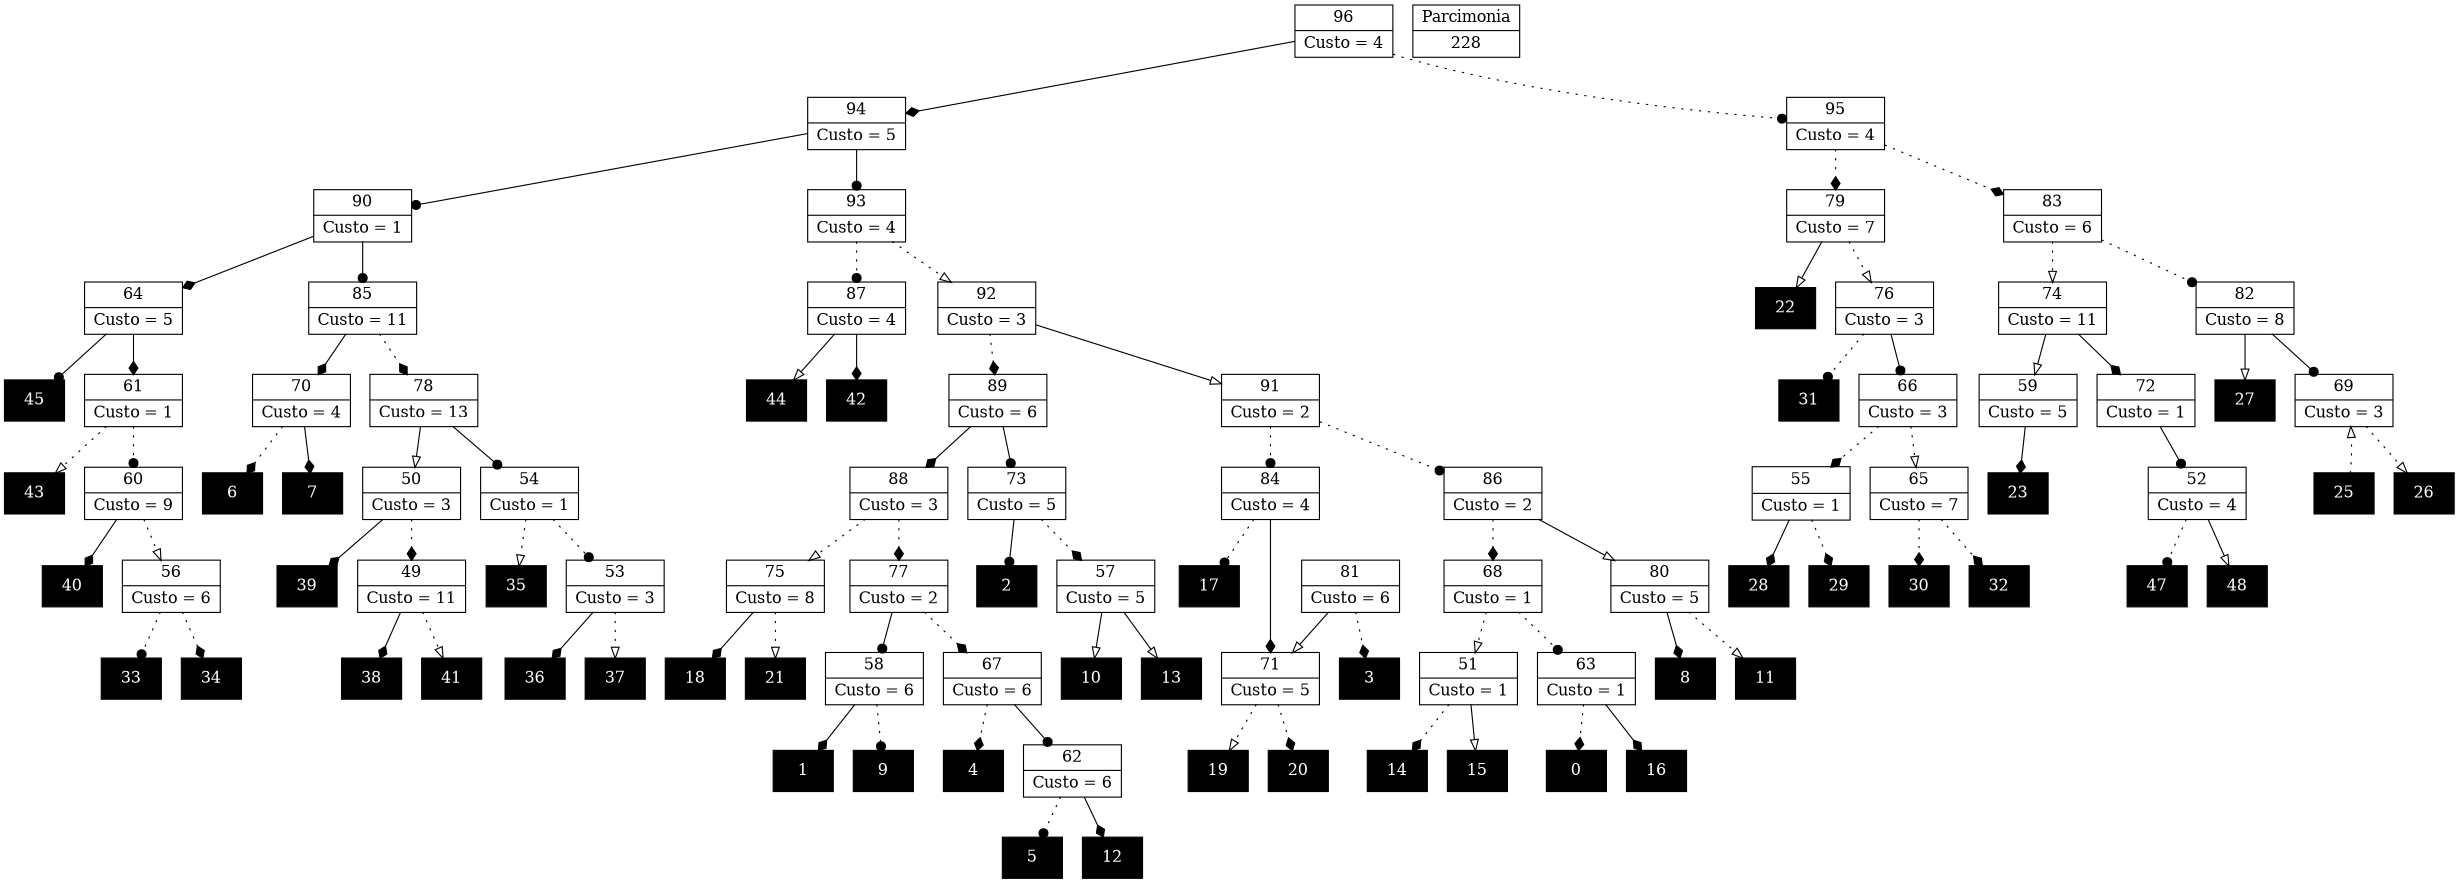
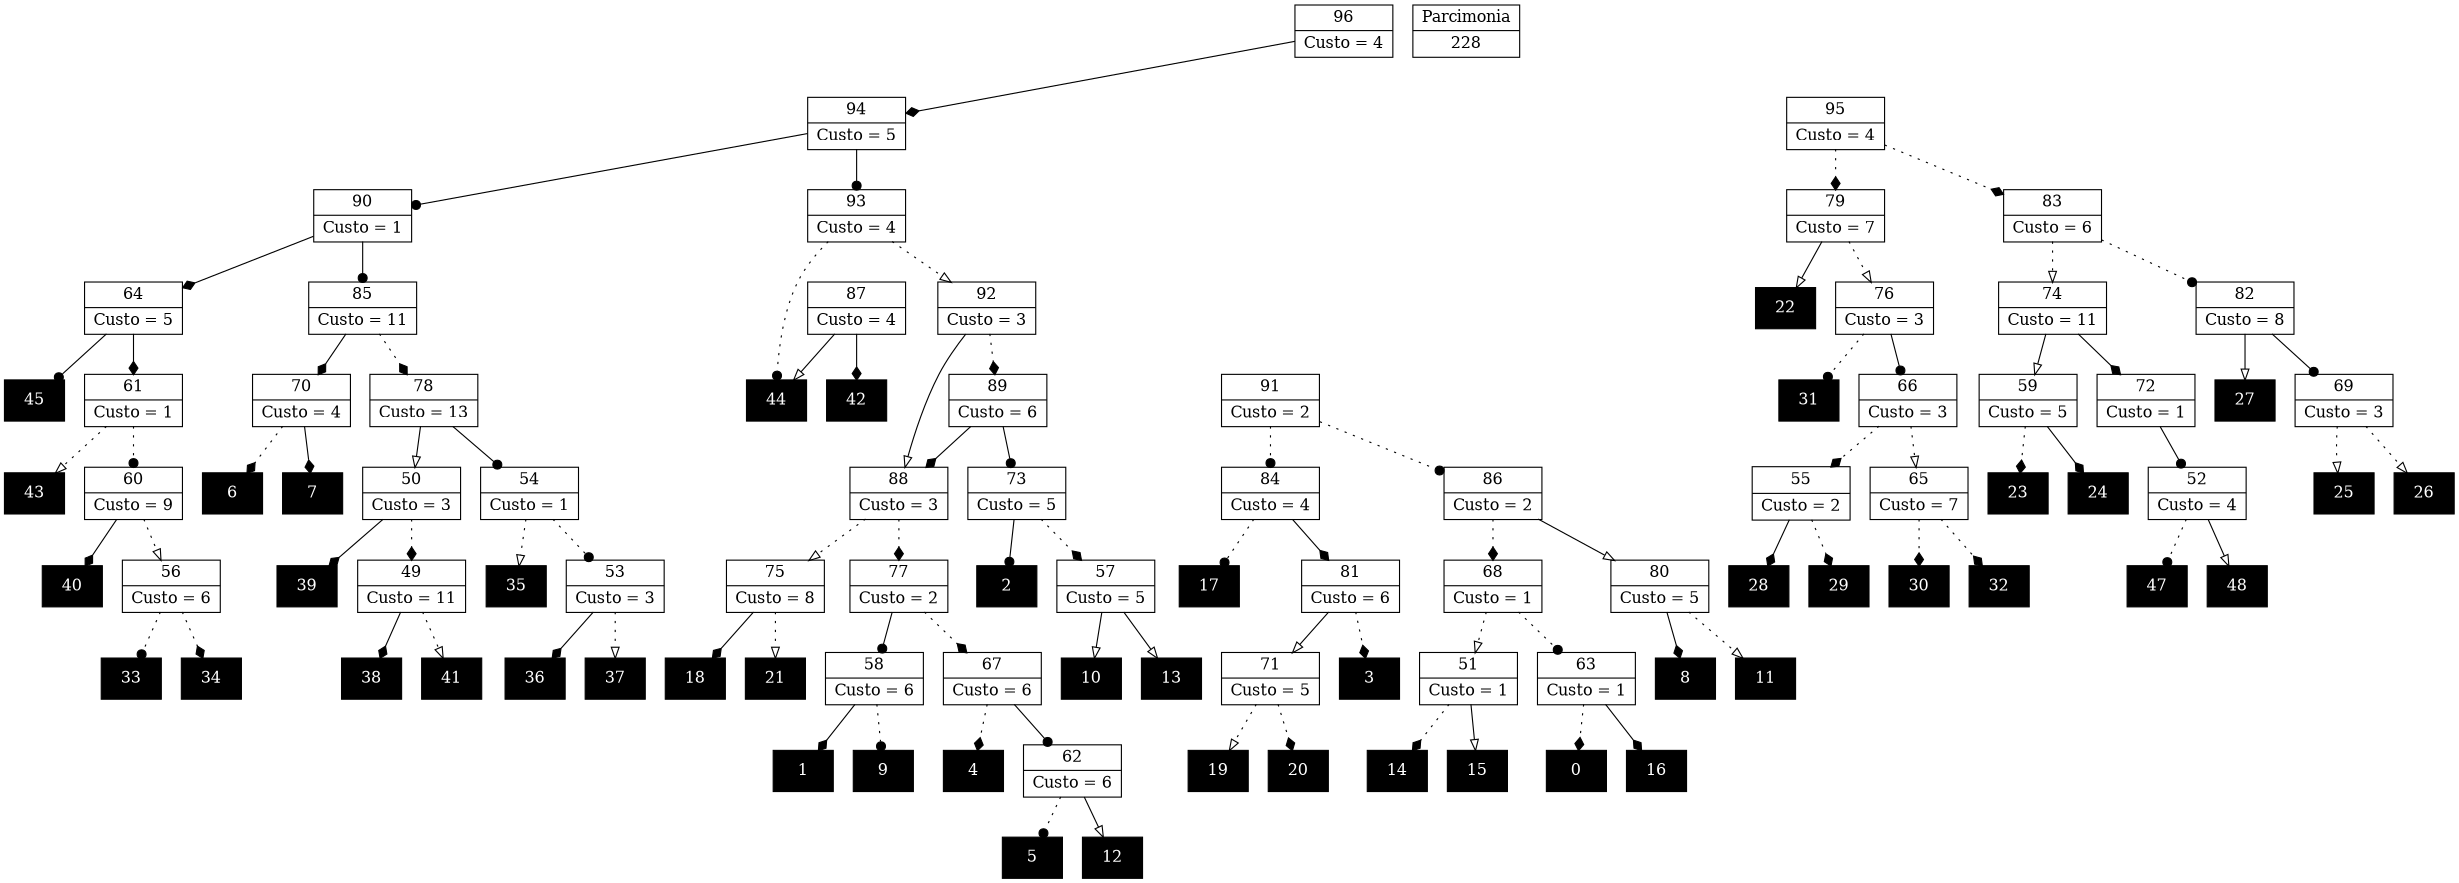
edge "96" -> "95": removed
edge "93" -> "87": now "93" -> "44"
edge "92" -> "91": now "92" -> "88"
edge "59" -> "23": style solid -> dotted
edge "25" -> "69": reversed
node "24": added
node "55": text "Custo = 1" -> "Custo = 2"
edge "84" -> "71": now "84" -> "81"
edge "62" -> "12": arrowhead diamond -> onormal
